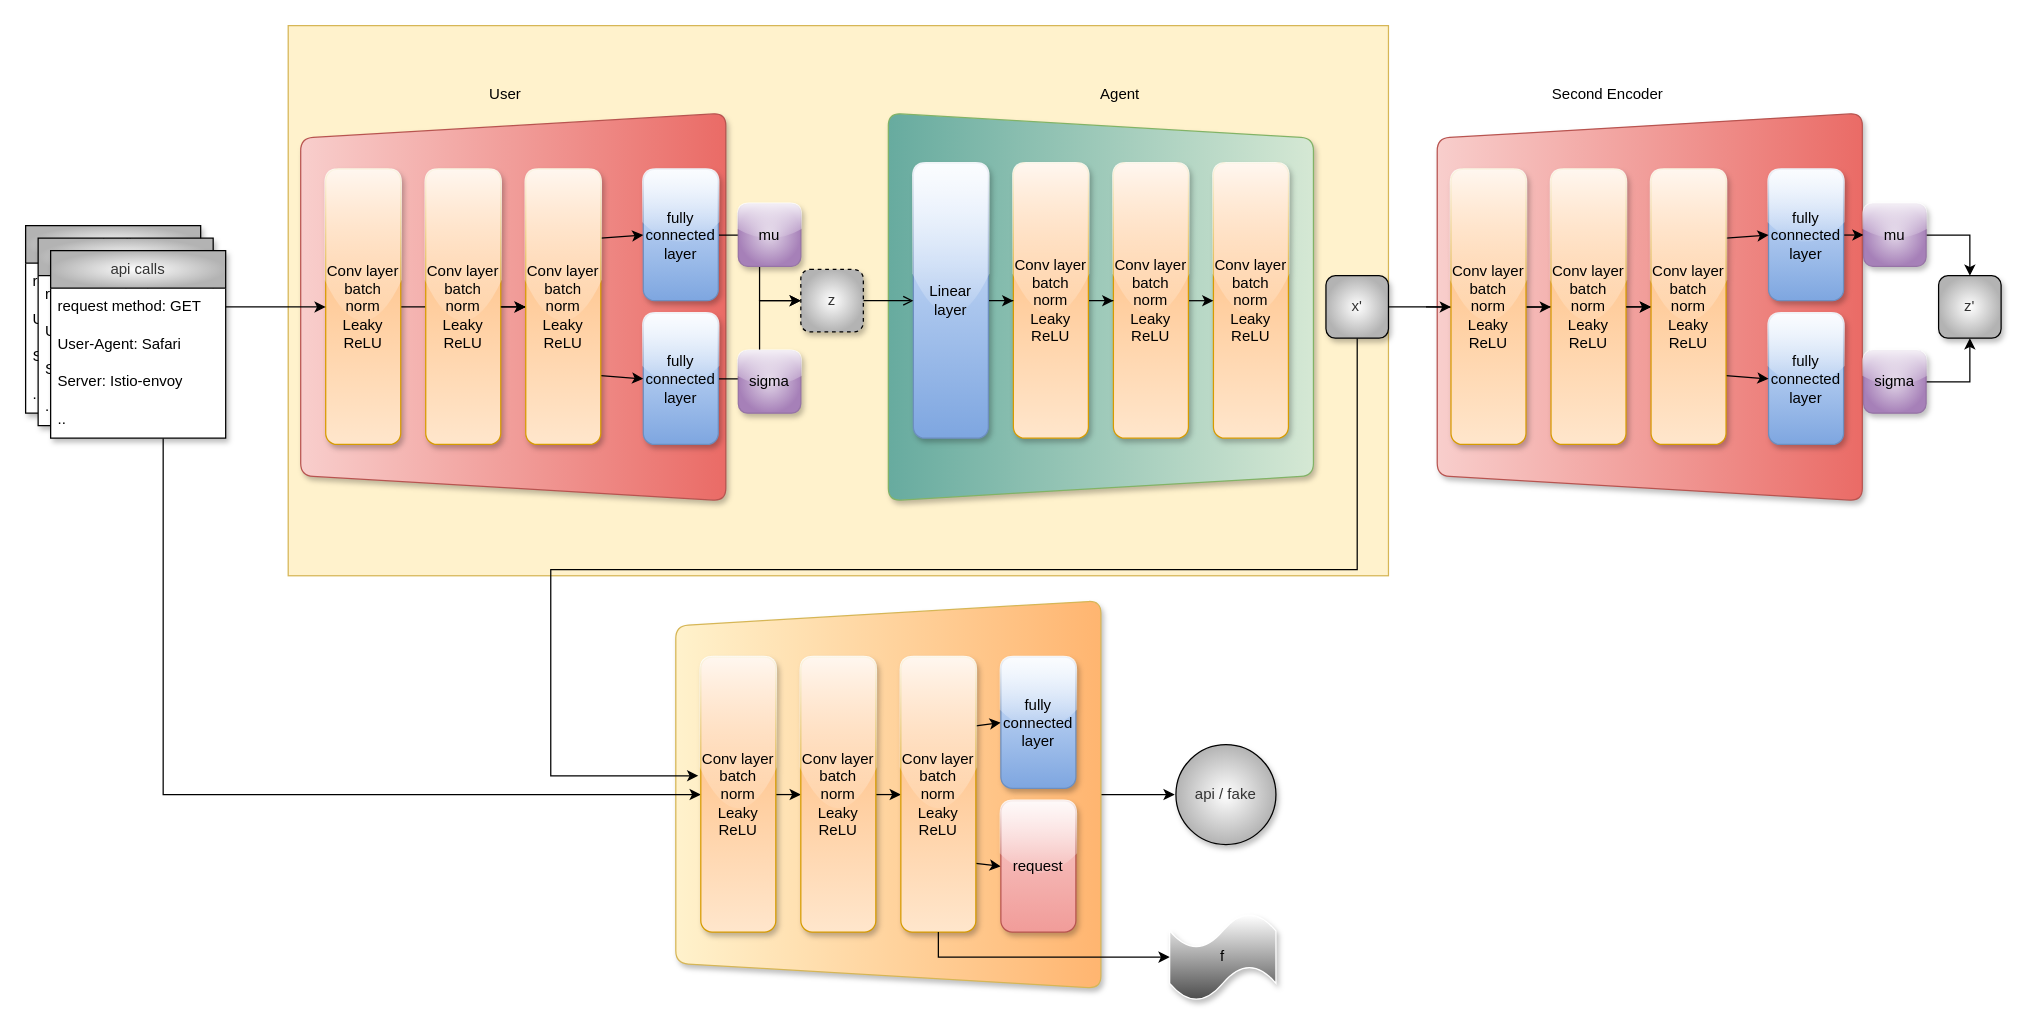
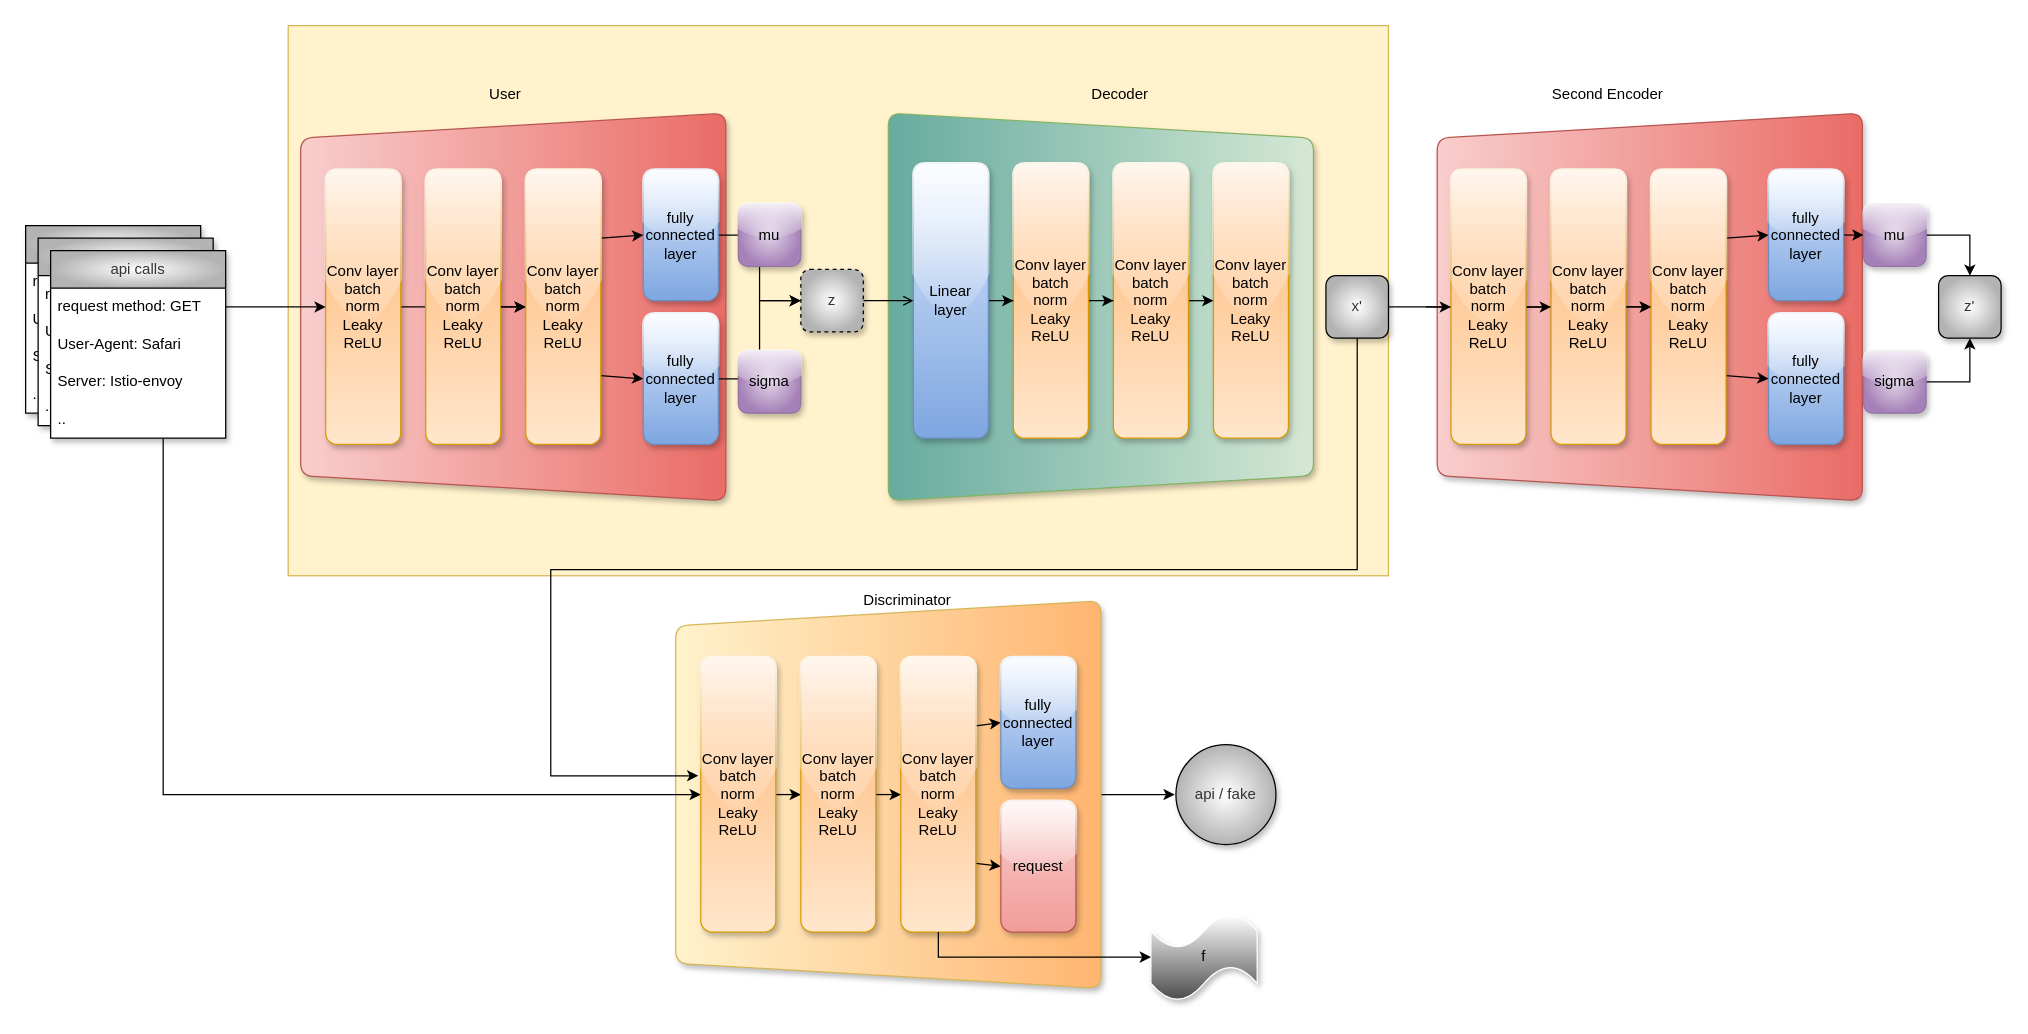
node "Agent": label "Agent" -> "Decoder"
node "Discriminator": added
node "f": moved (1223, 957) -> (1204, 957)
